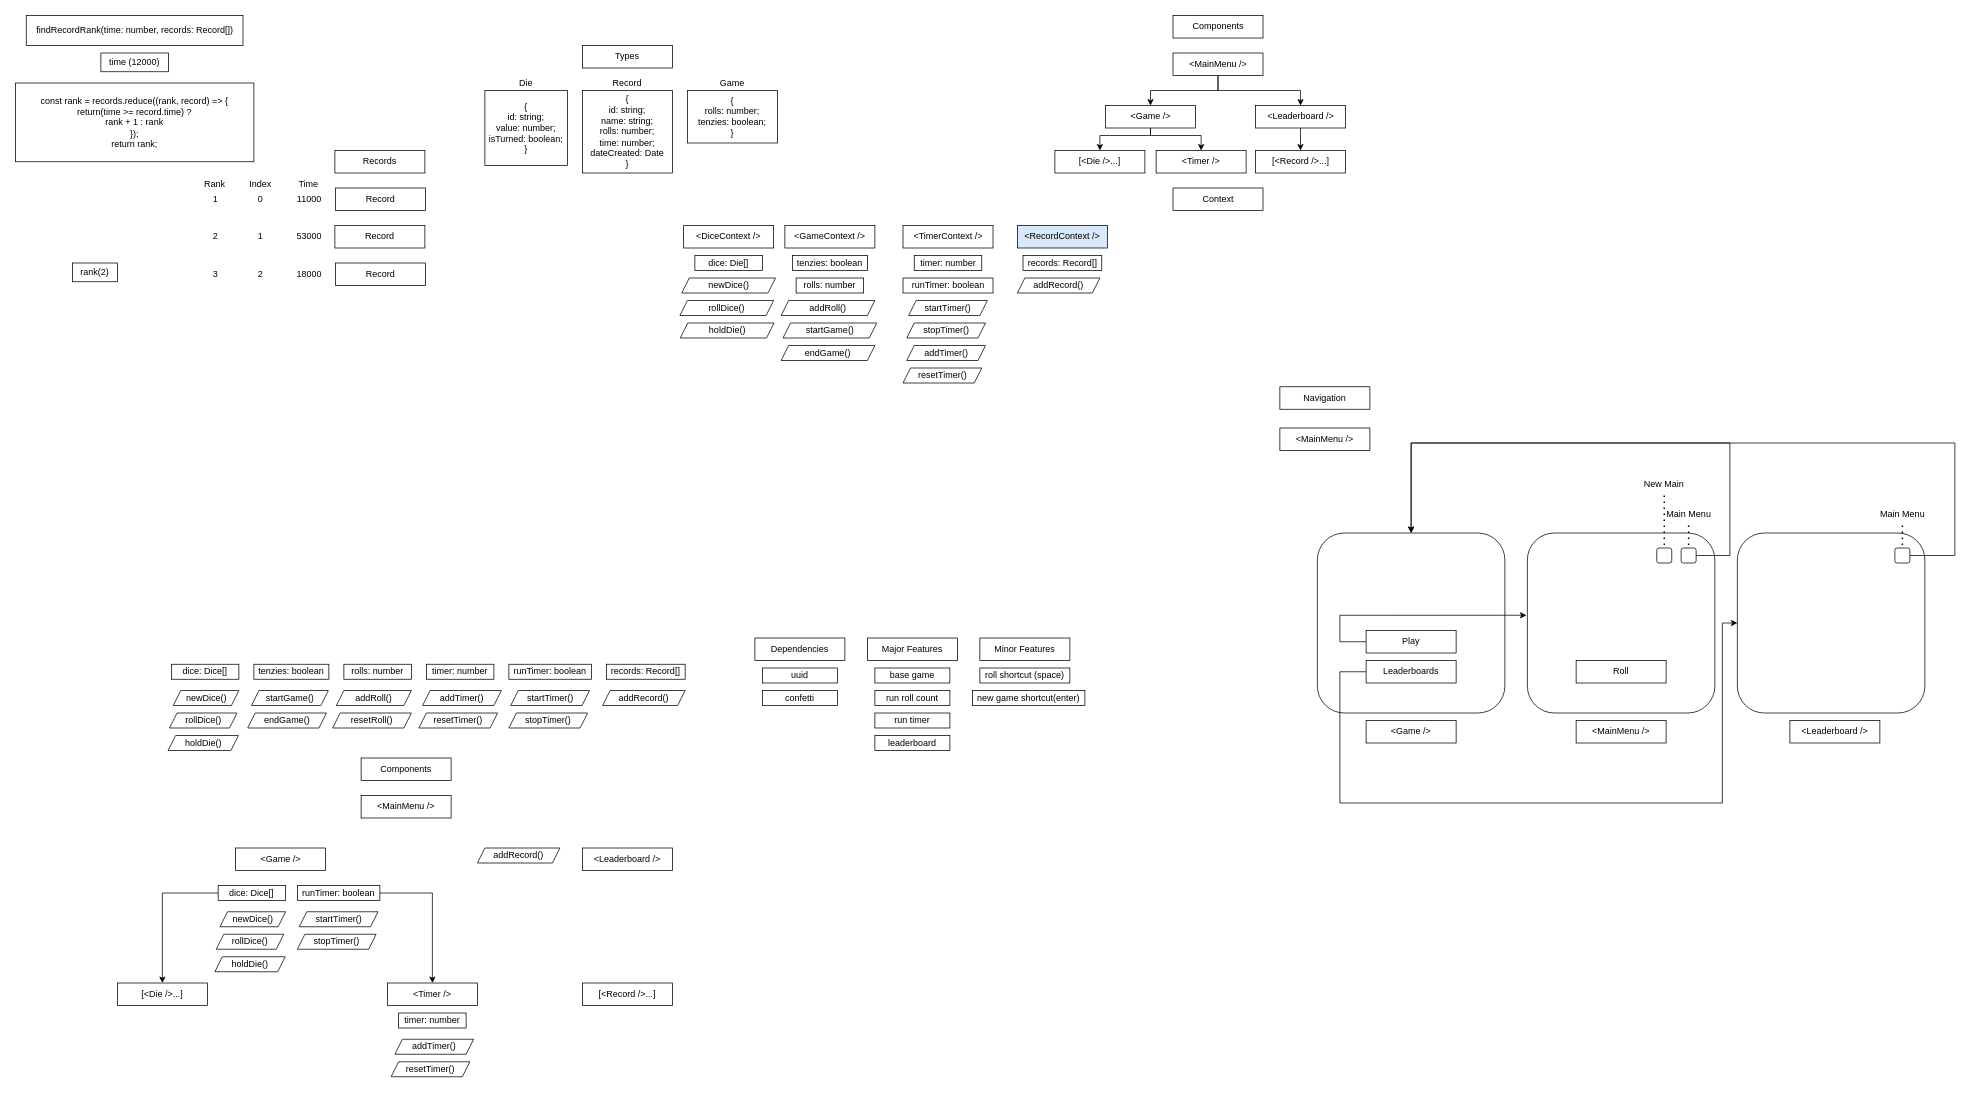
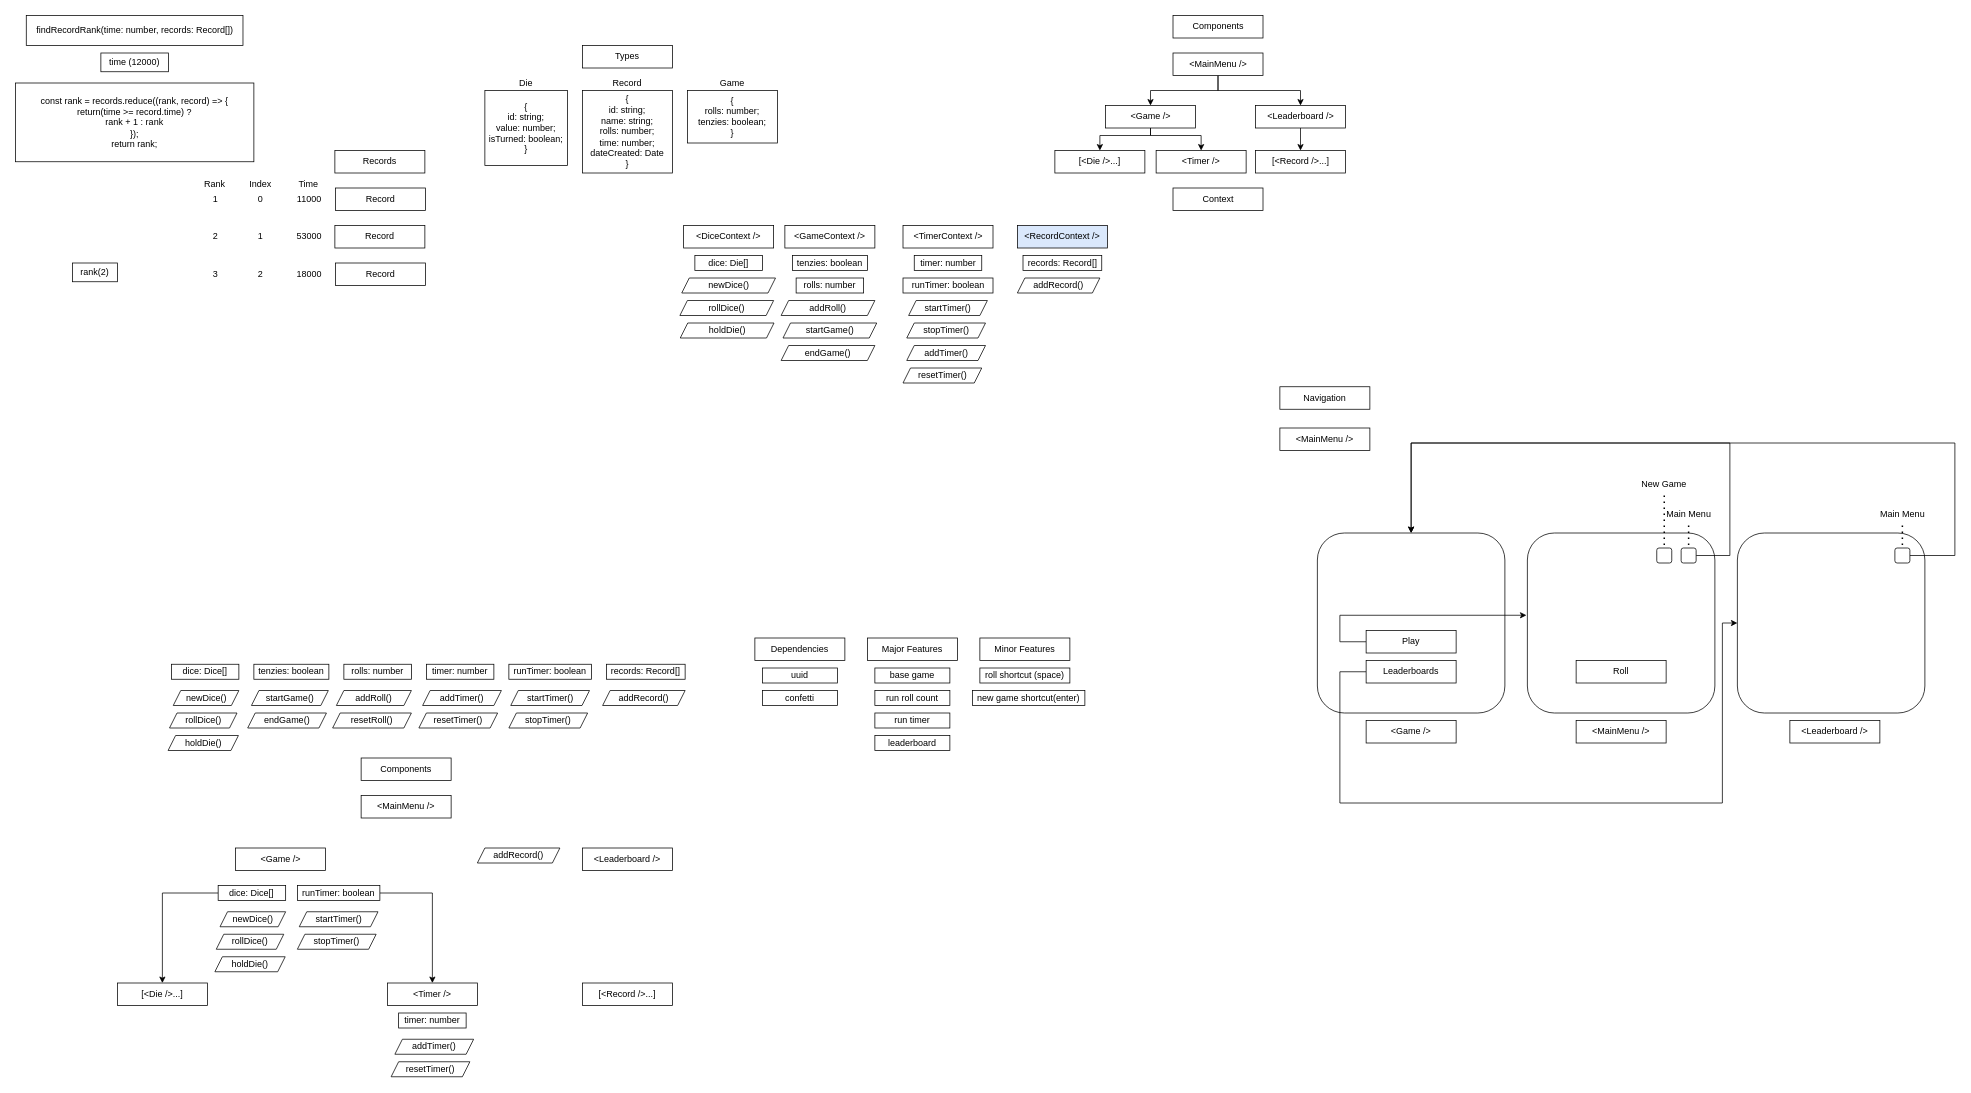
node "New Main": label "New Main" -> "New Game"
